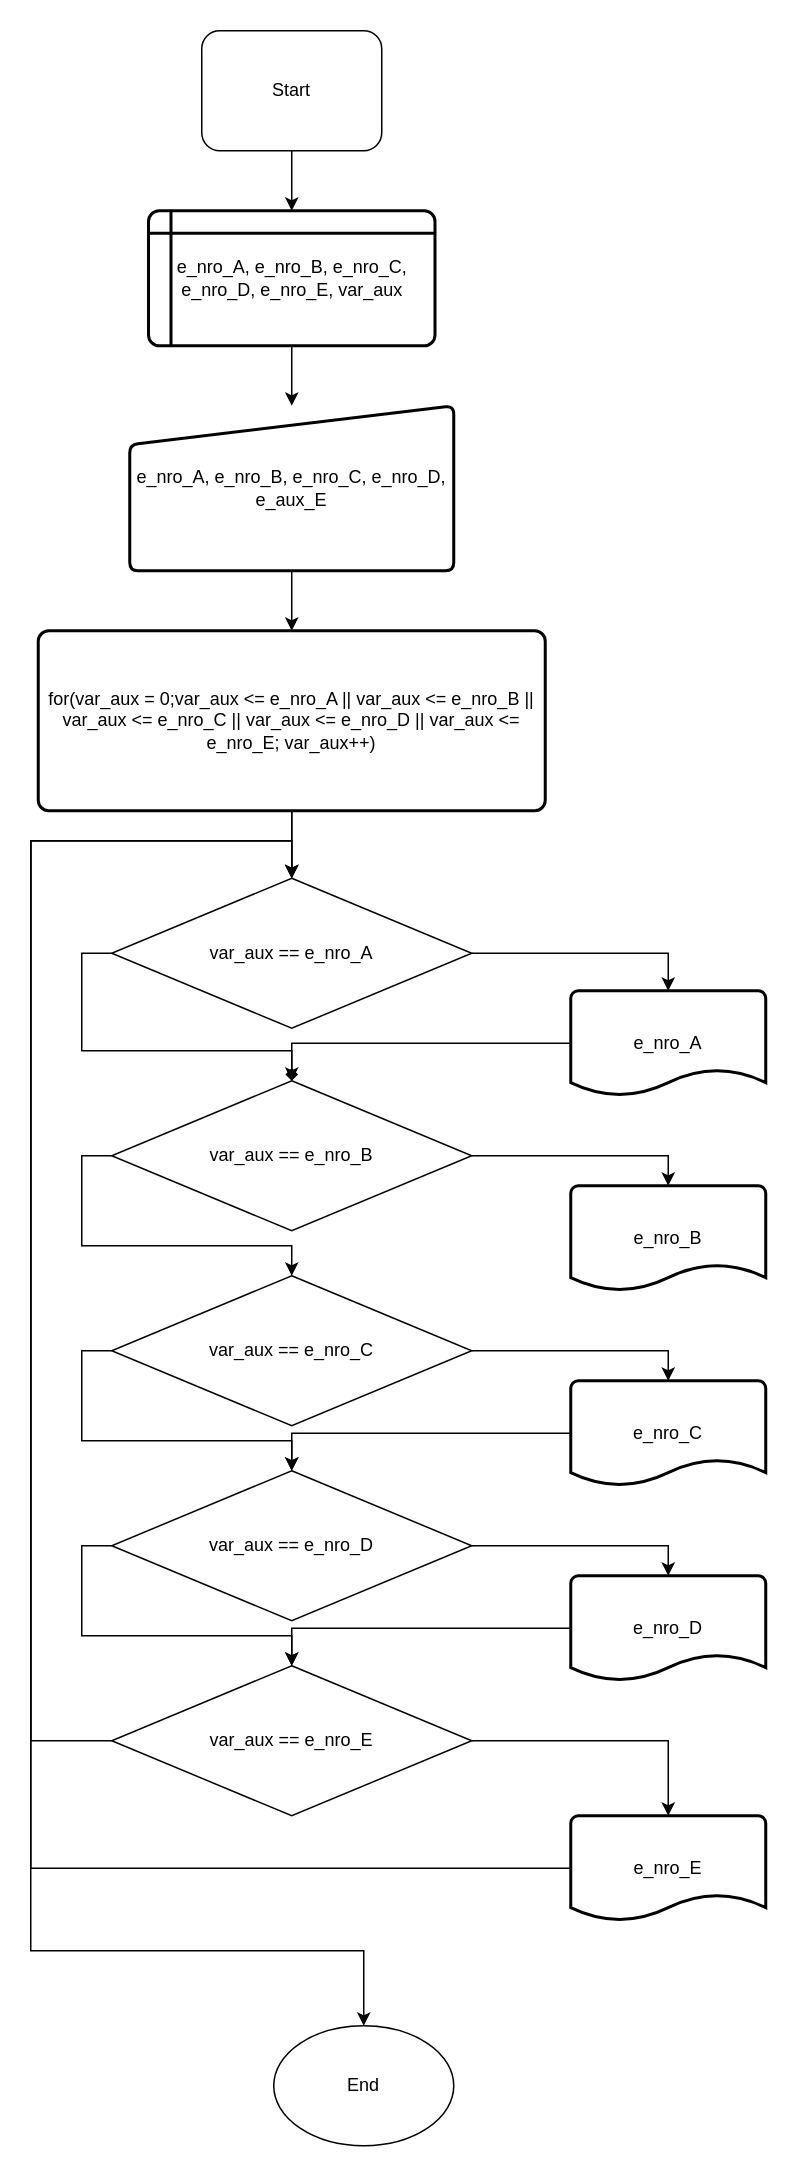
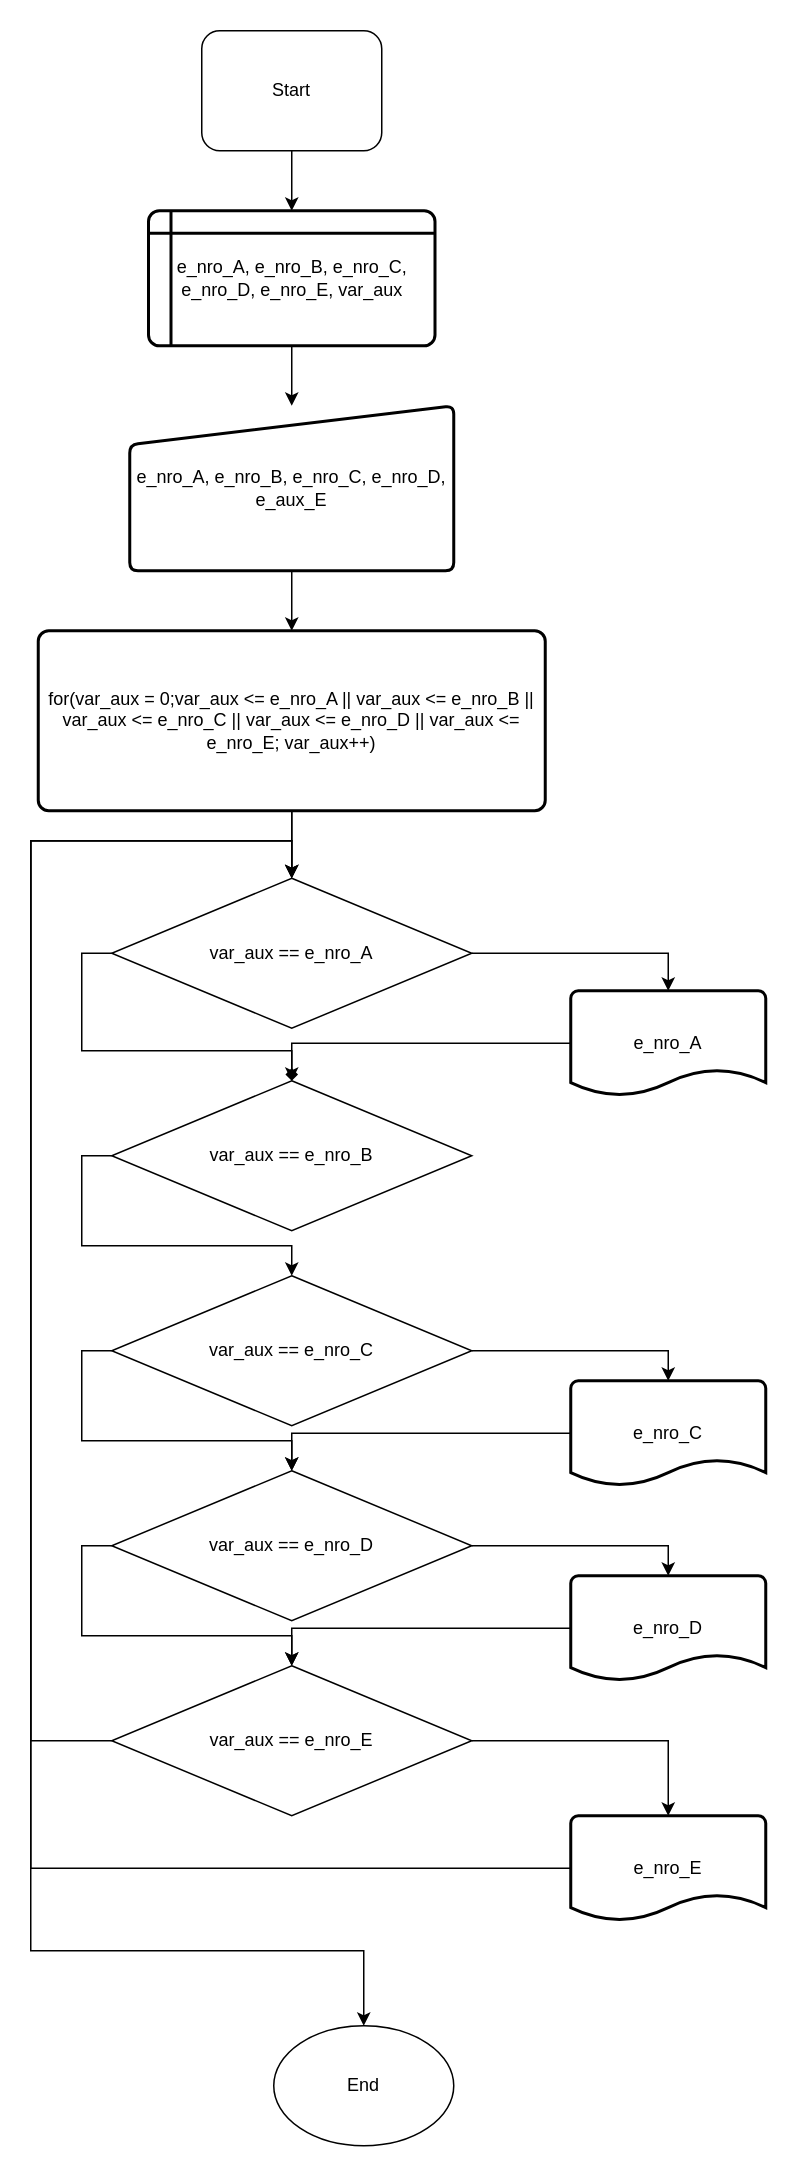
edge "var_aux == e_nro_B" -> "e_nro_B": removed
node "e_nro_B": removed
